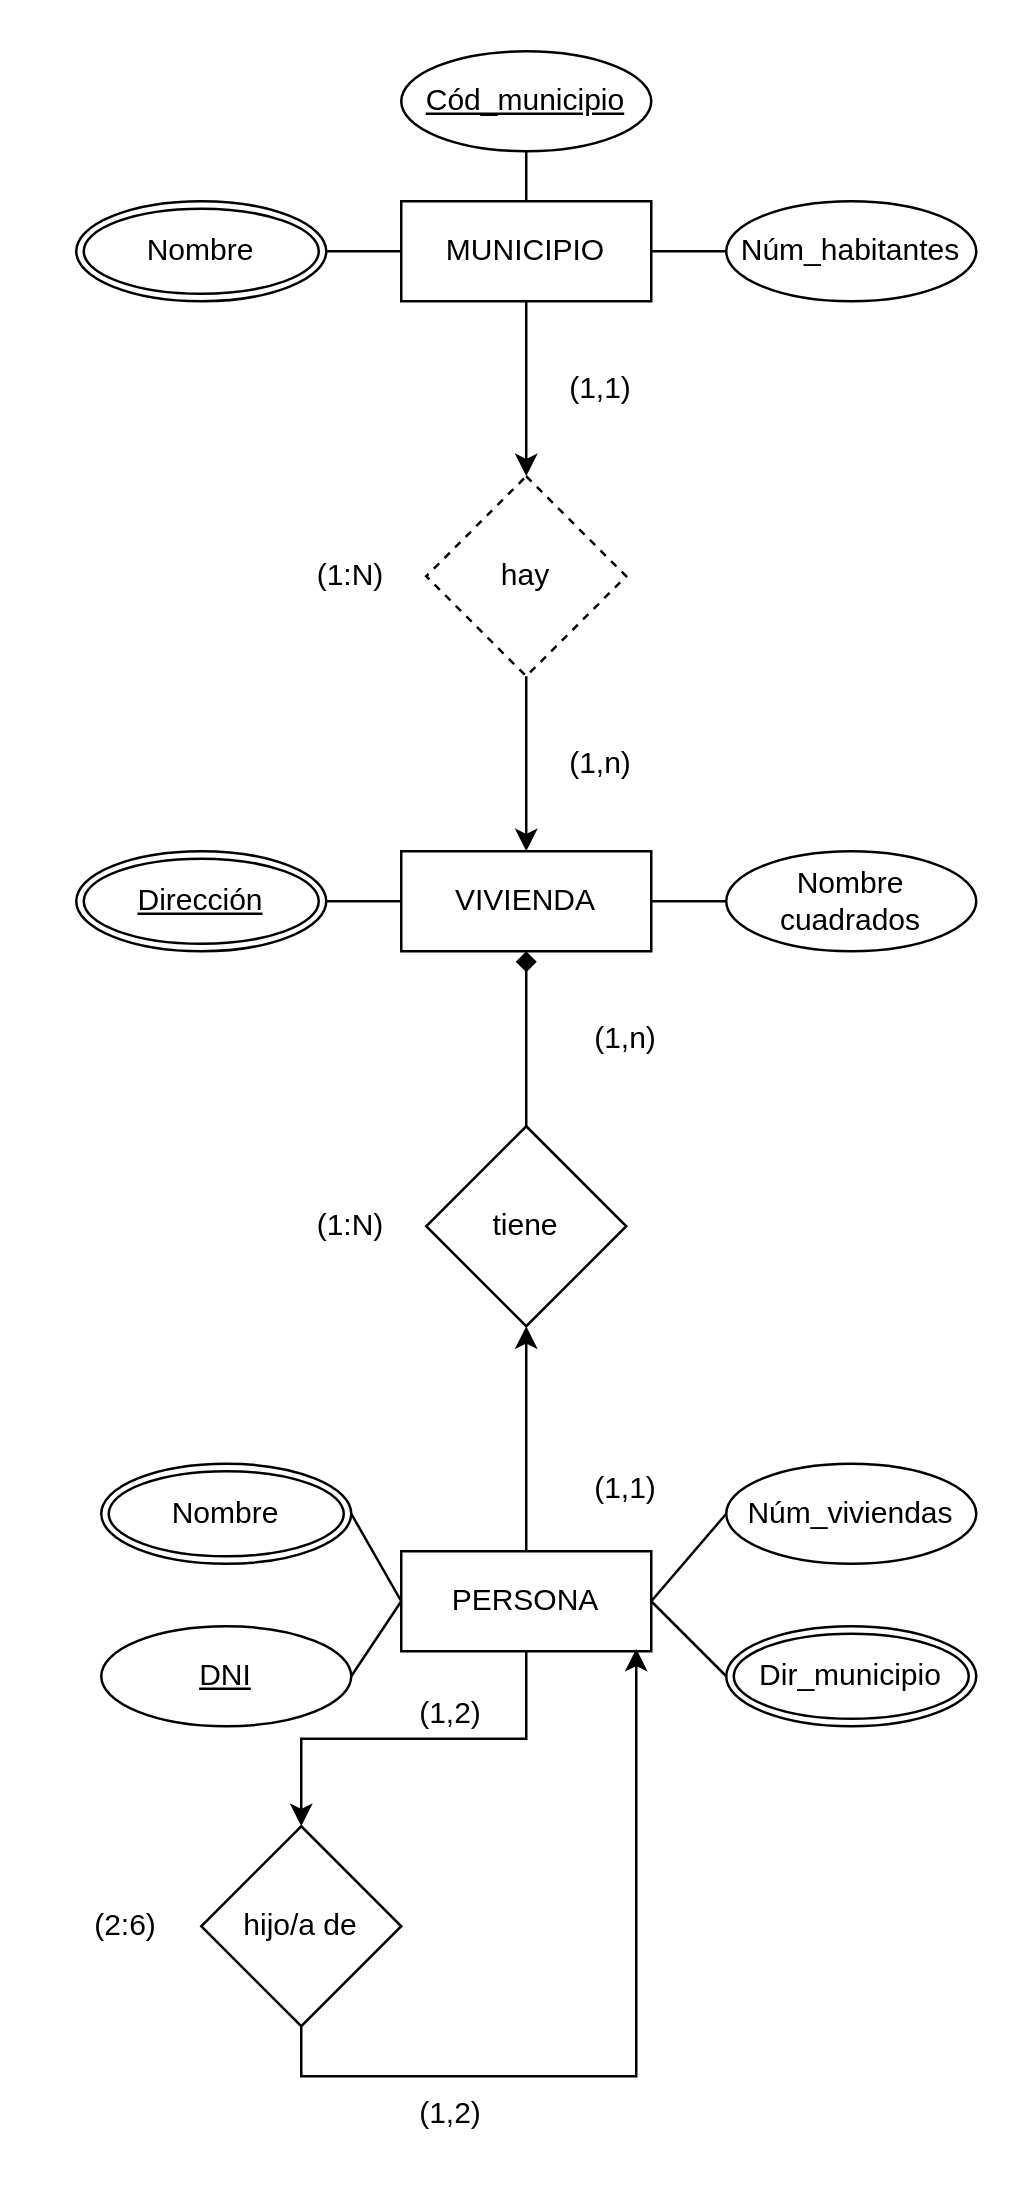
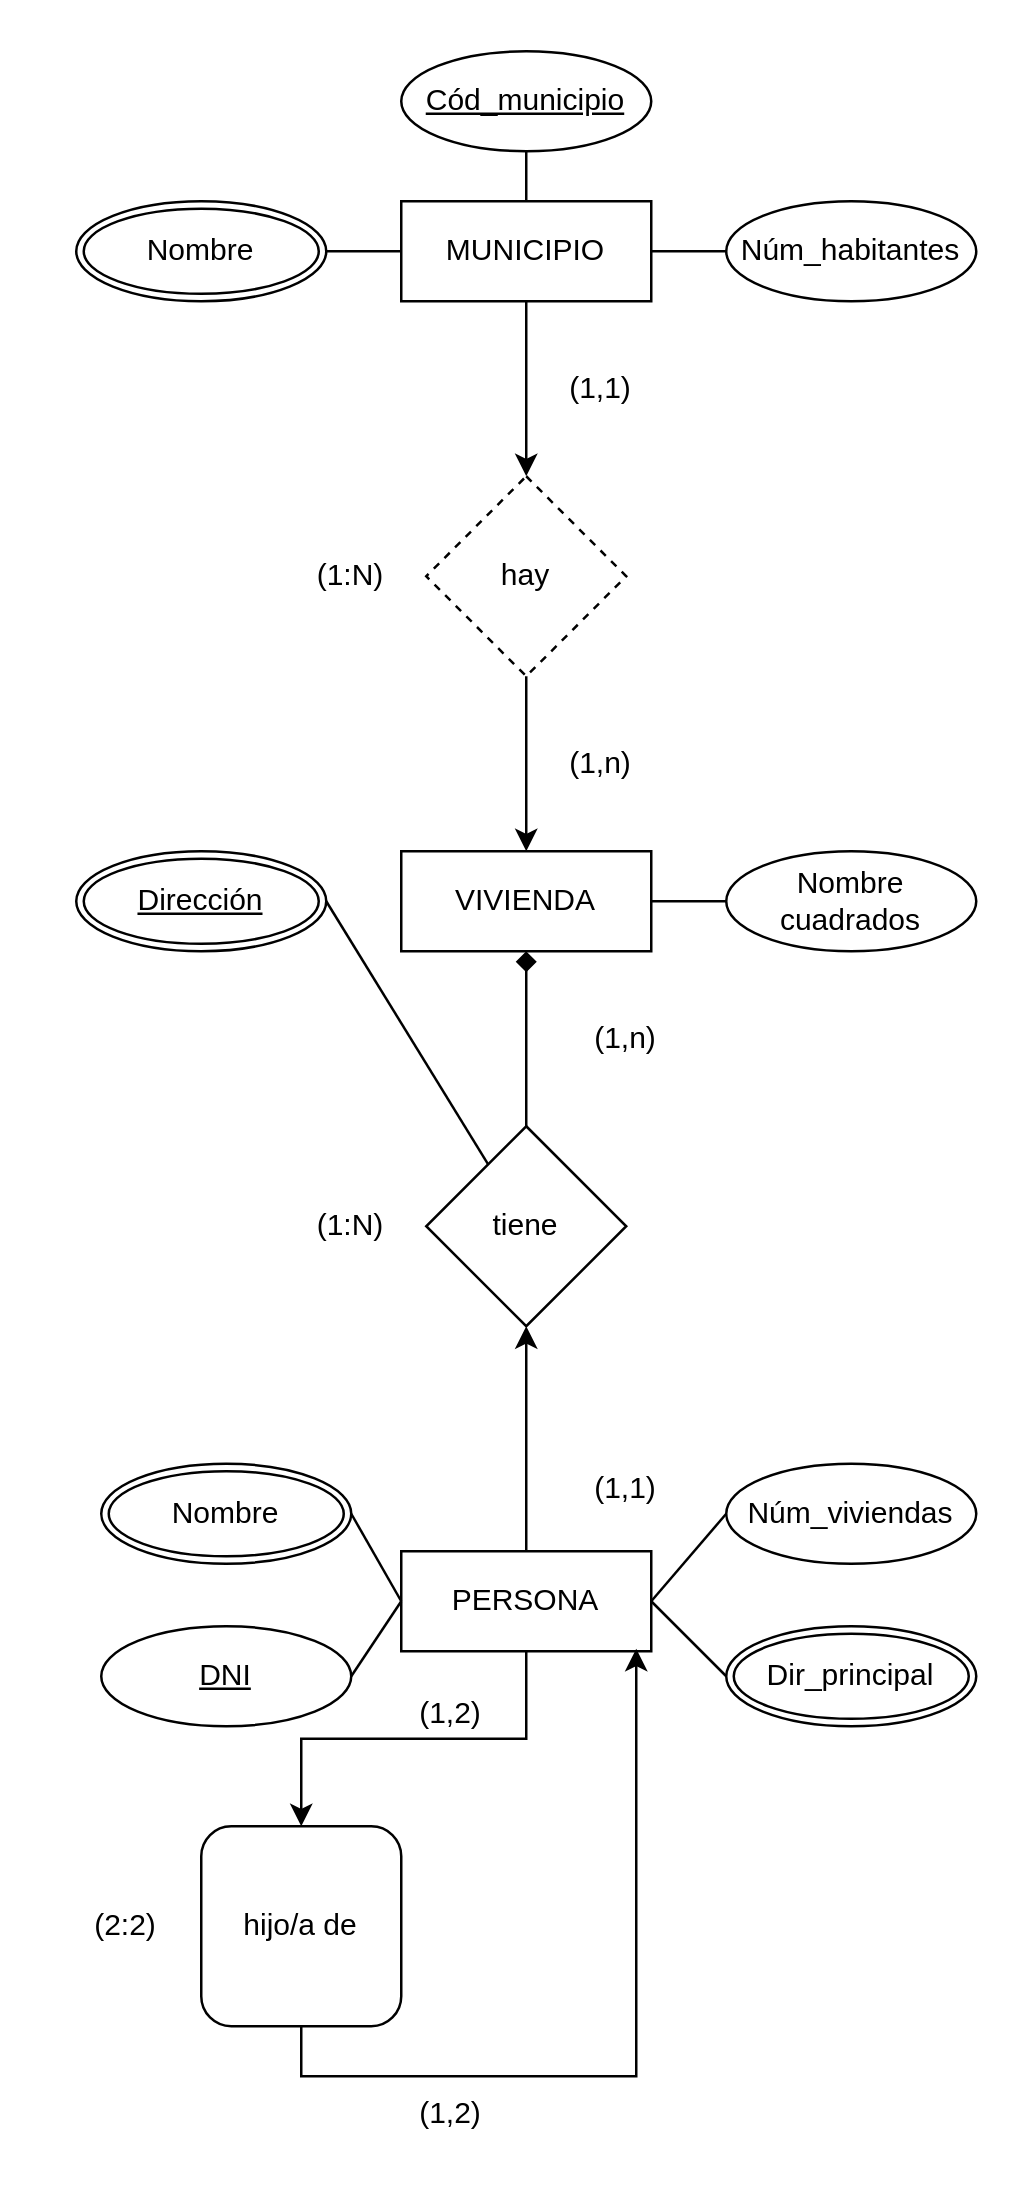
edge "Dirección" -- "VIVIENDA": now "Dirección" -- "tiene"
node "Dir_municipio": label "Dir_municipio" -> "Dir_principal"
node "(2:6)": label "(2:6)" -> "(2:2)"
node "hijo/a de": shape diamond -> rounded rectangle
